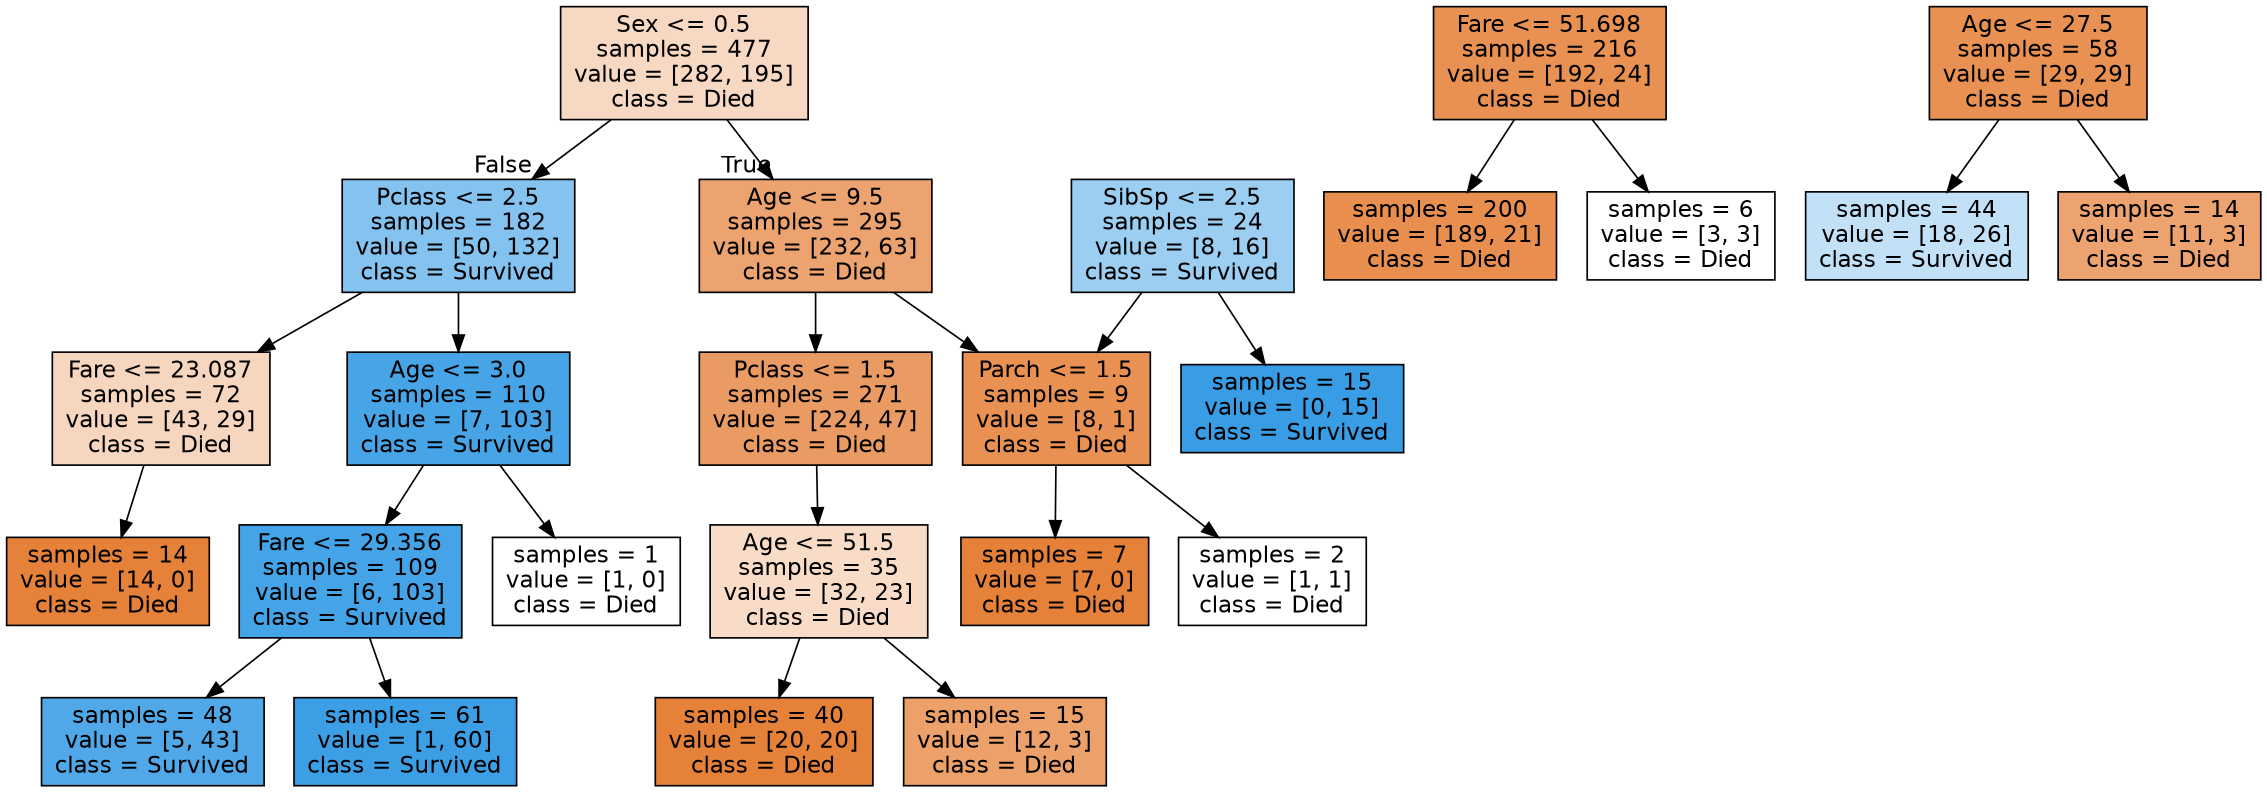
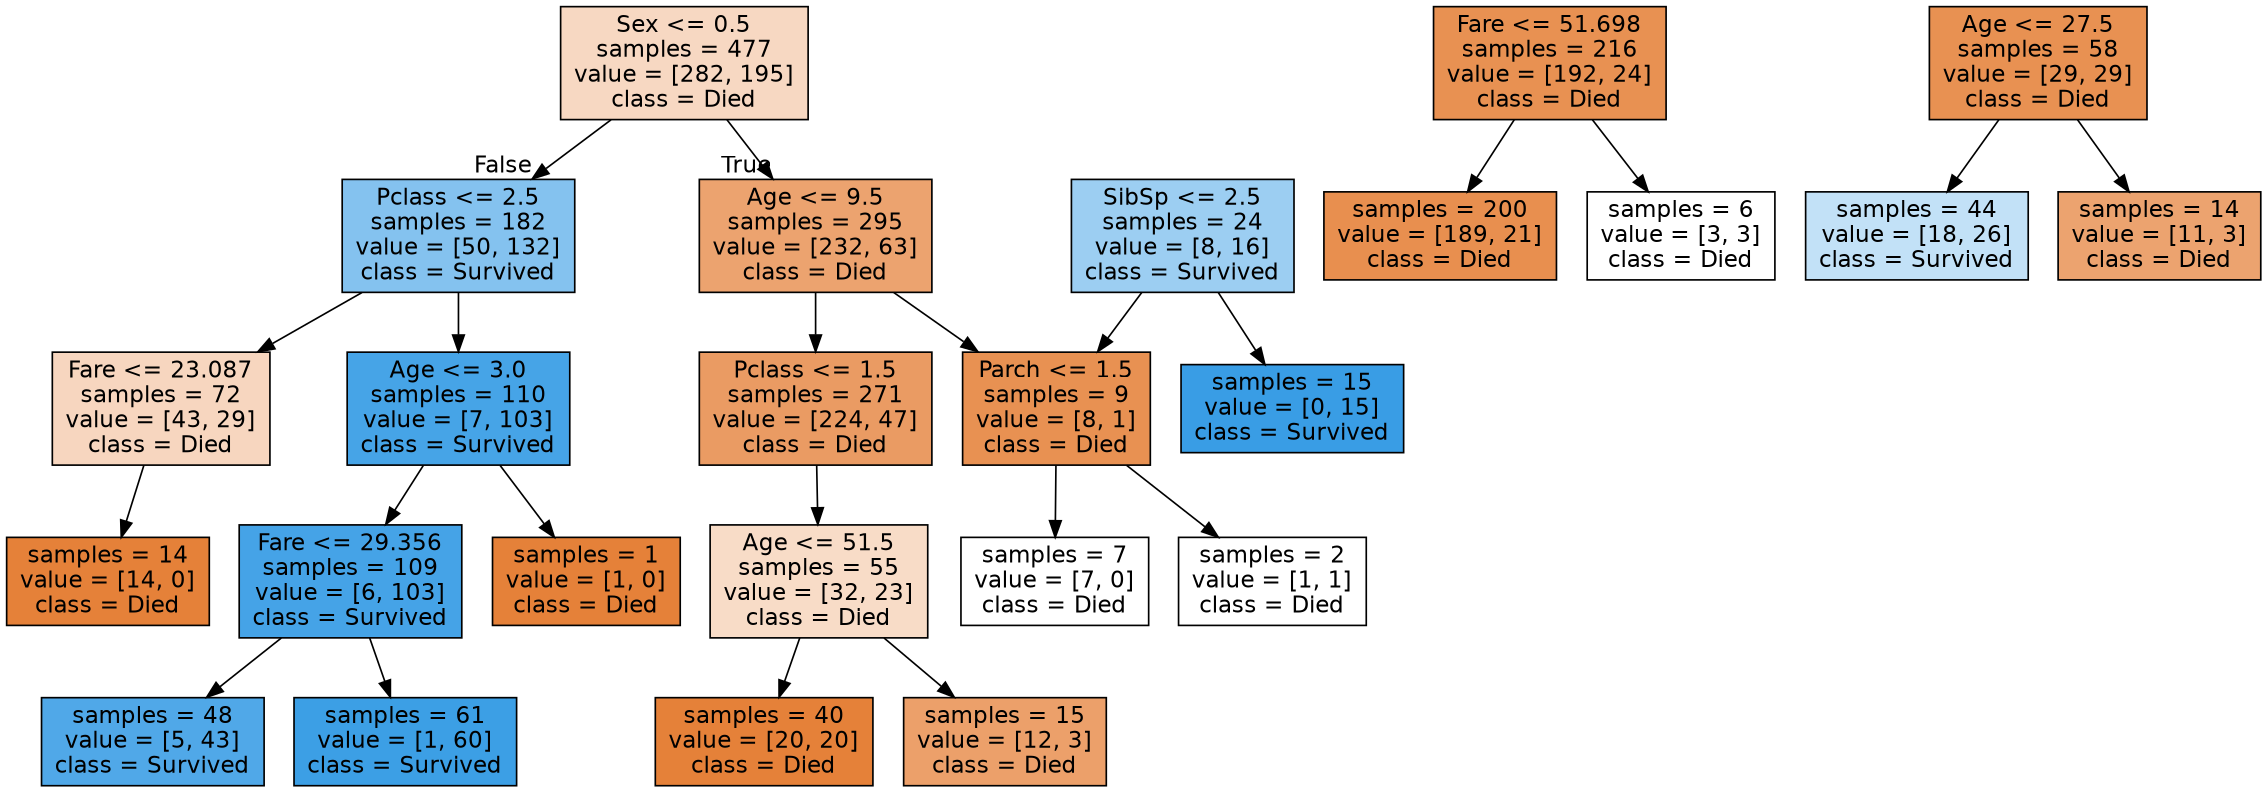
node "samples = 1 value = [1, 0] class = Died": fillcolor #ffffff -> #e58139
node "Age <= 51.5 samples = 35 value = [32, 23] class = Died": label "Age <= 51.5 samples = 35 value = [32, 23] class = Died" -> "Age <= 51.5 samples = 55 value = [32, 23] class = Died"
node "samples = 7 value = [7, 0] class = Died": fillcolor #e58139 -> #ffffff
